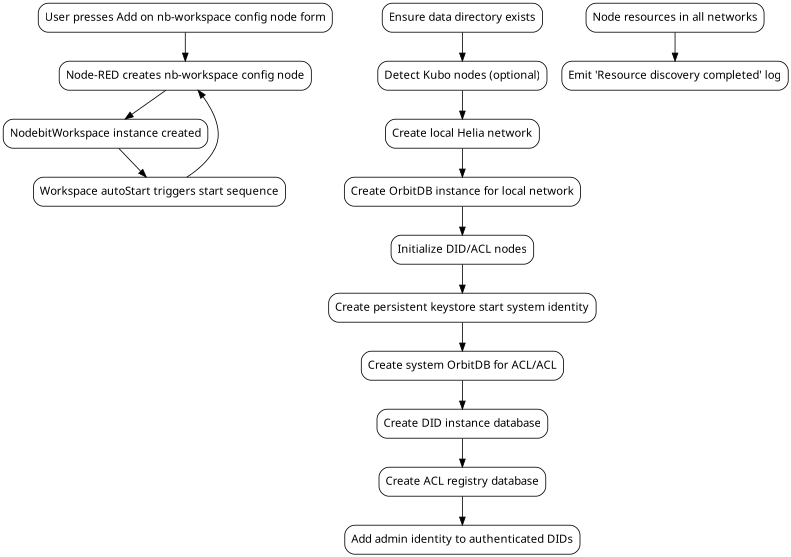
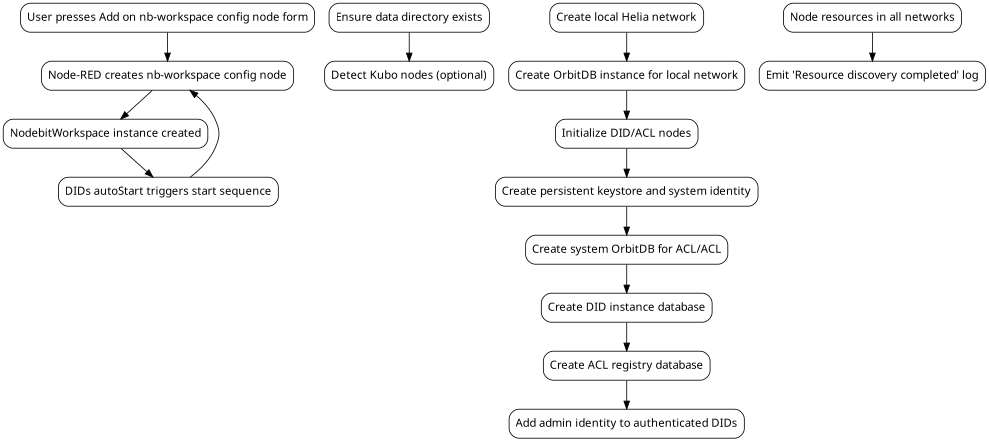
edge "Detect Kubo nodes (optional)" -> "Create local Helia network": removed
node "Workspace autoStart triggers start sequence": label "Workspace autoStart triggers start sequence" -> "DIDs autoStart triggers start sequence"
node "Create persistent keystore start system identity": label "Create persistent keystore start system identity" -> "Create persistent keystore and system identity"
